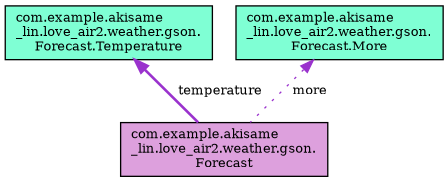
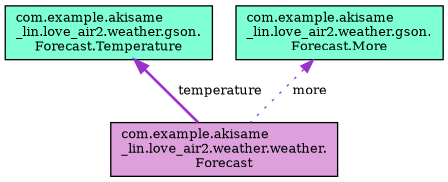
node "com.example.akisame _lin.love_air2.weather.gson. Forecast": label "com.example.akisame _lin.love_air2.weather.gson. Forecast" -> "com.example.akisame _lin.love_air2.weather.weather. Forecast"
